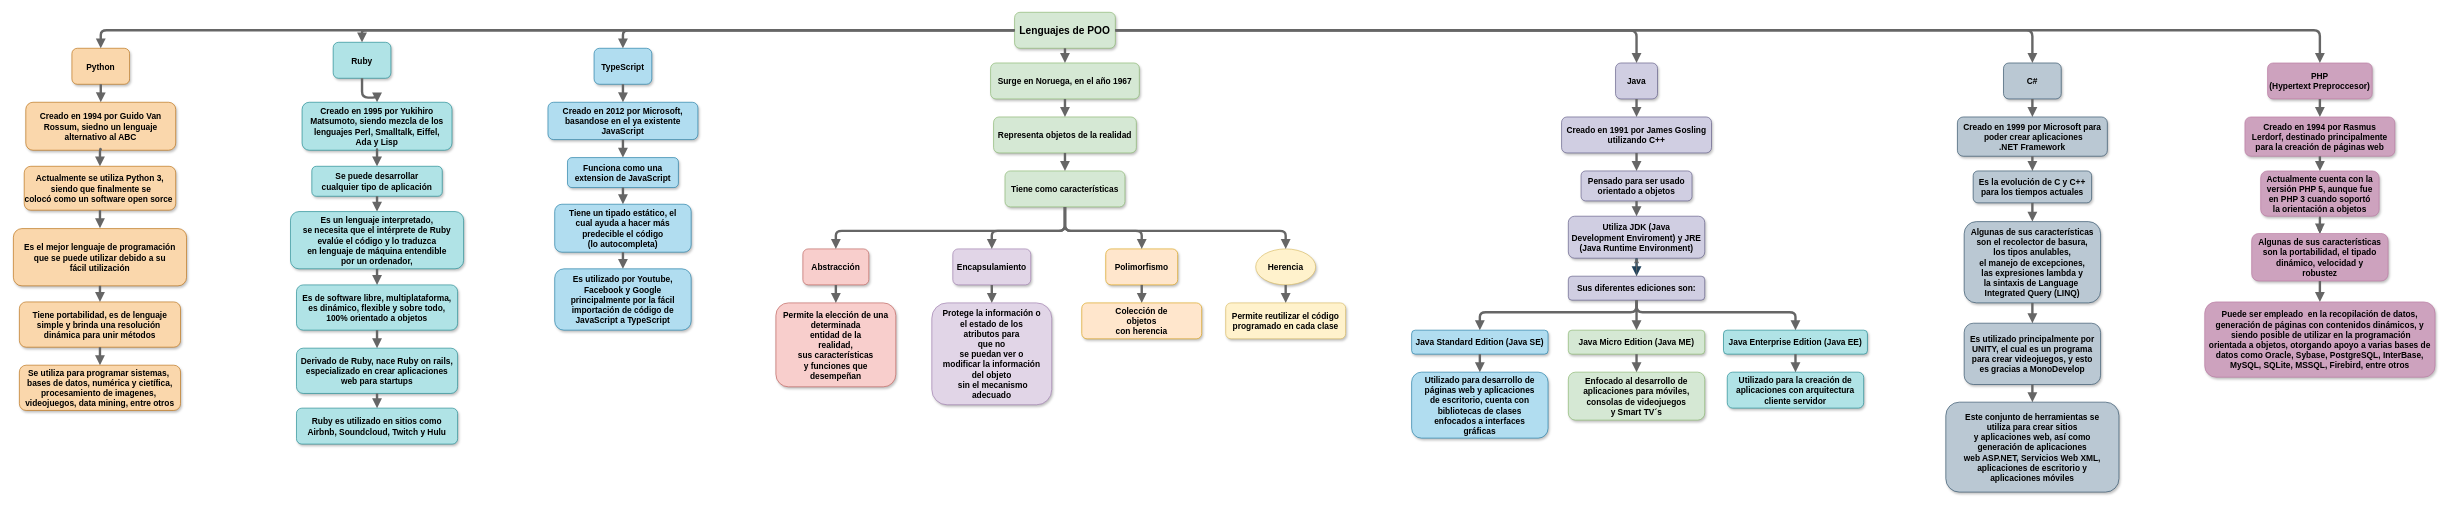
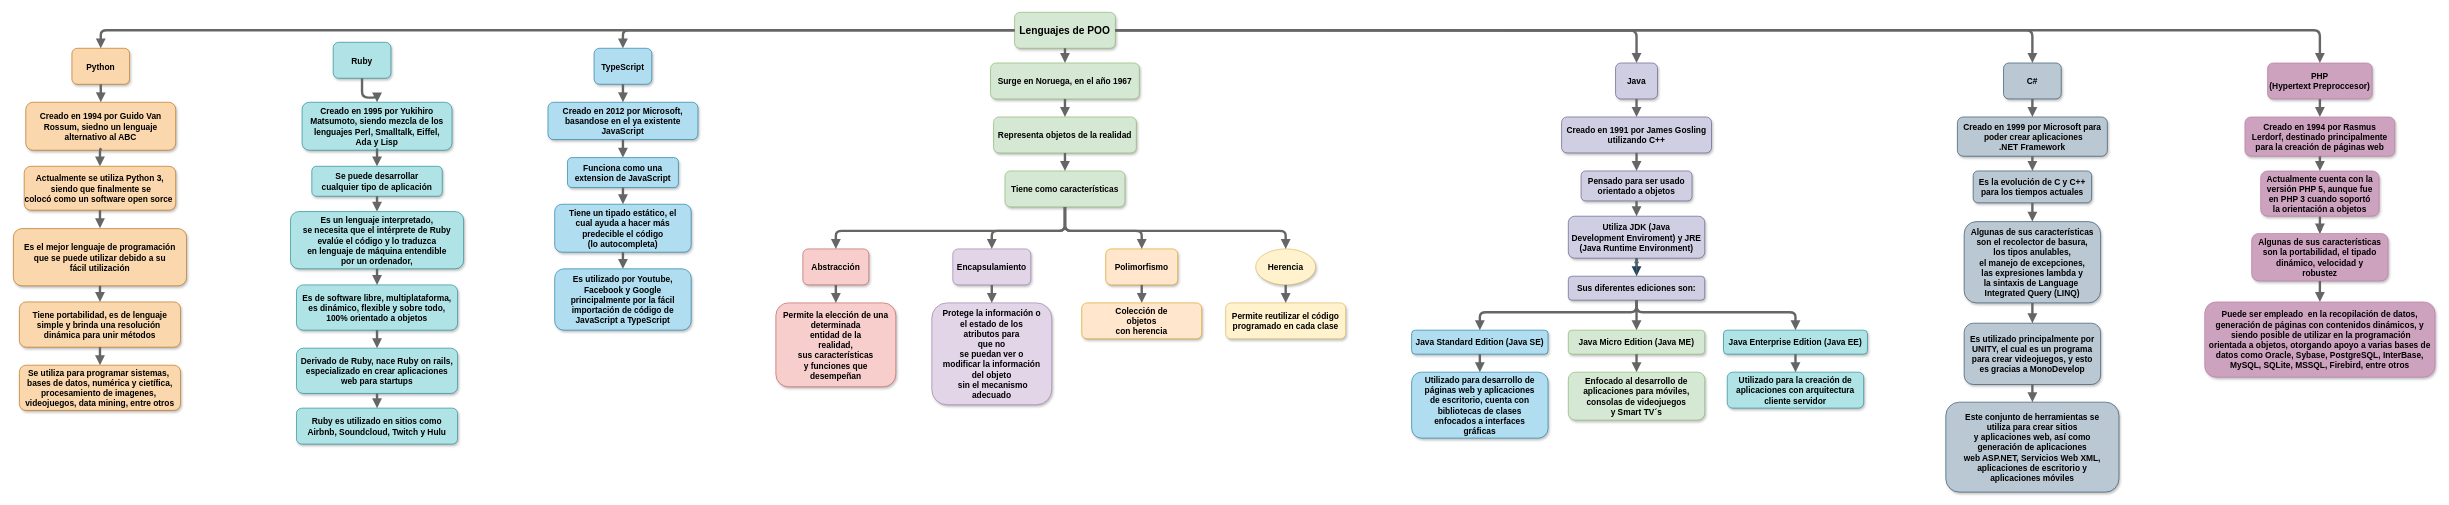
edge "Lenguajes de POO" -> "Ruby": removed
